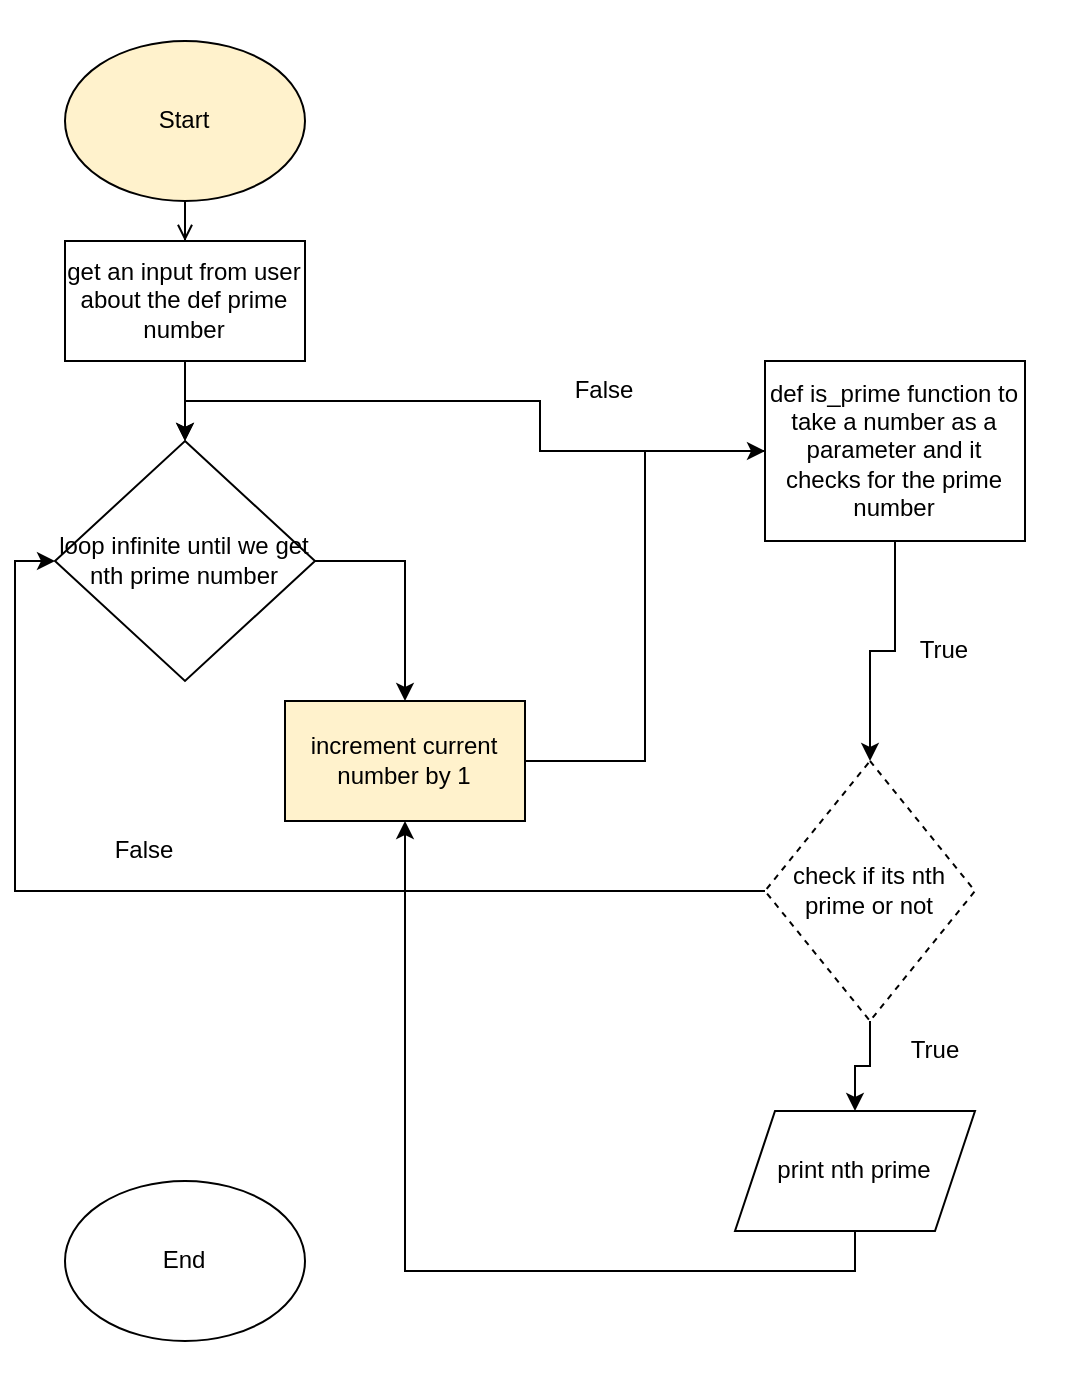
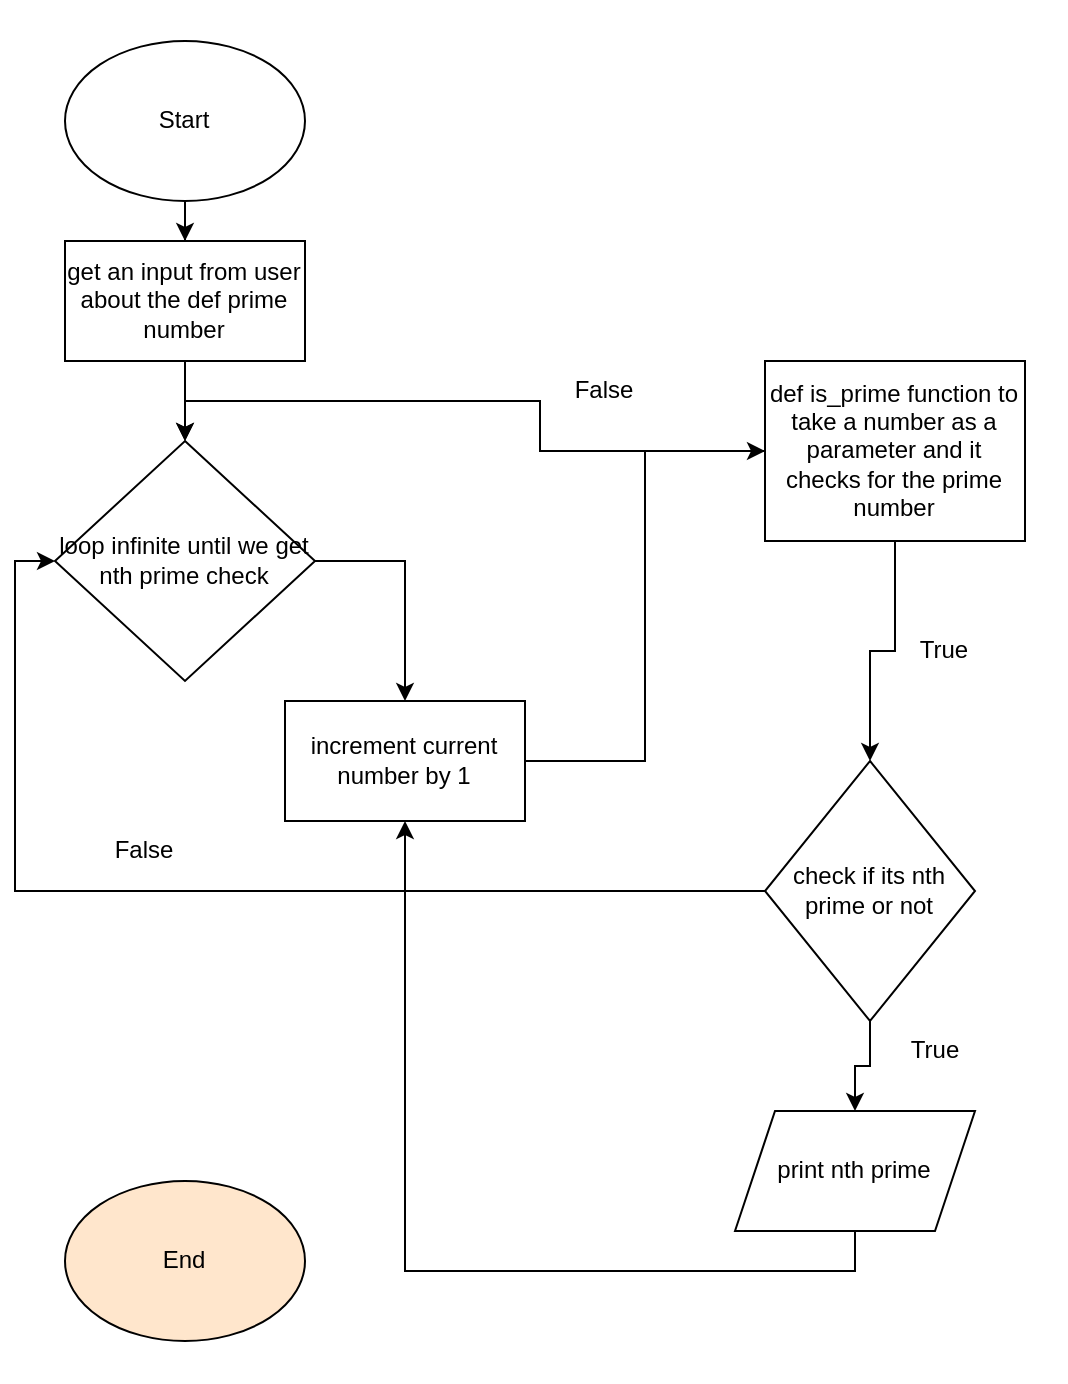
node "Start": fillcolor #fff2cc -> #ffffff
edge "Start" -> "get an input from user about the def prime number": arrowhead open -> classic
node "loop infinite until we get nth prime number": label "loop infinite until we get nth prime number" -> "loop infinite until we get nth prime check"
node "increment current number by 1": fillcolor #fff2cc -> #ffffff
node "check if its nth prime or not": style dashed -> solid
node "End": fillcolor #ffffff -> #ffe6cc
